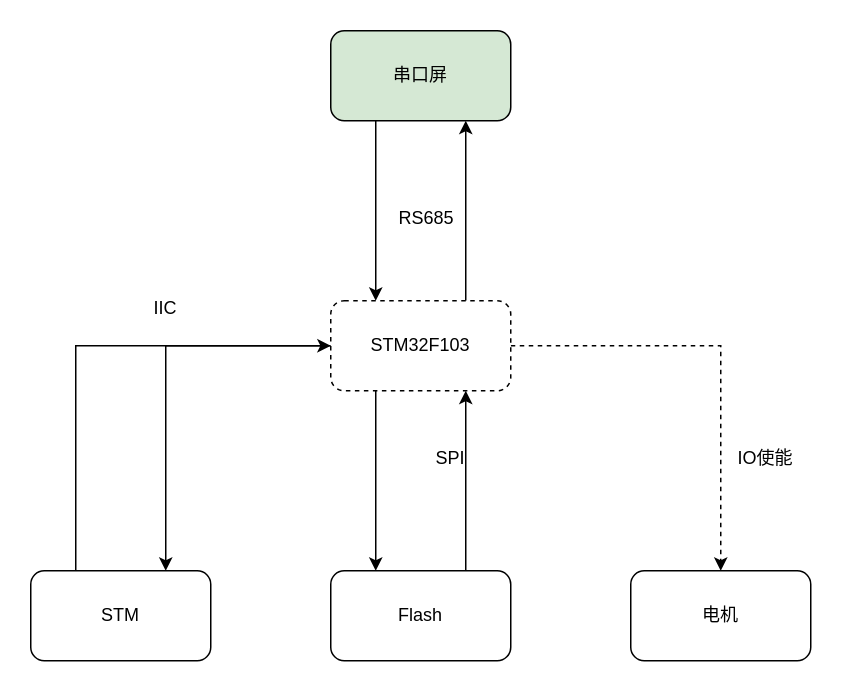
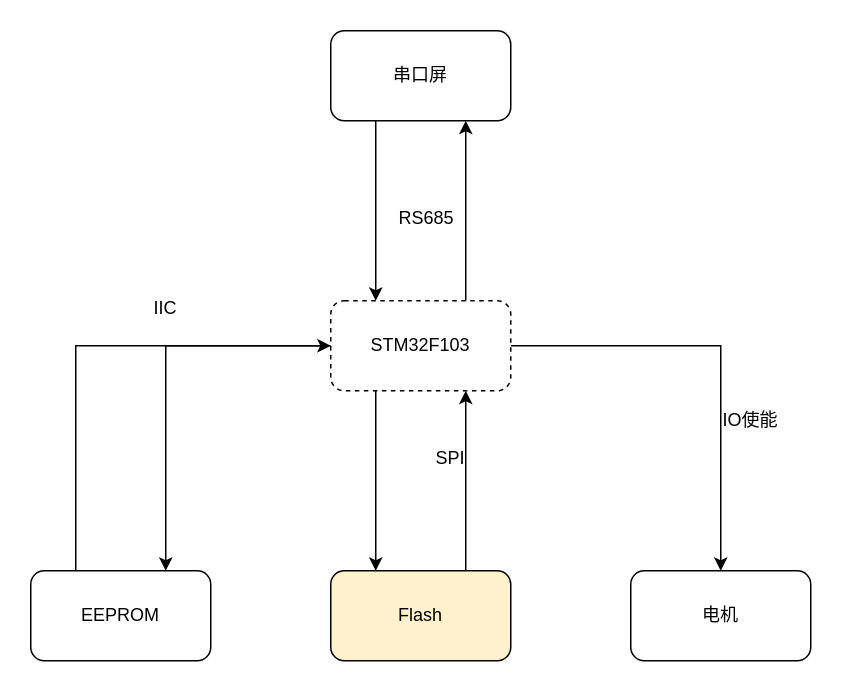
node "串口屏": fillcolor #d5e8d4 -> #ffffff
edge "STM32F103" -> "电机": style dashed -> solid
node "IO使能": moved (766, 458) -> (751, 421)
node "STM": label "STM" -> "EEPROM"
node "Flash": fillcolor #ffffff -> #fff2cc
